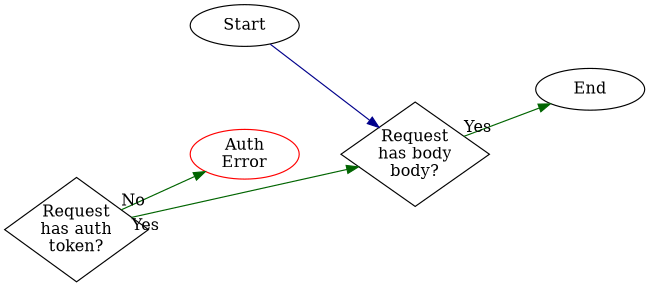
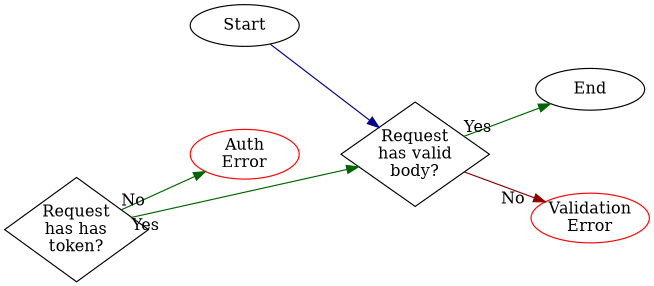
node "Request has body body?": label "Request has body body?" -> "Request has valid body?"
node "Validation Error": added
node "Request has auth token?": label "Request has auth token?" -> "Request has has token?"
